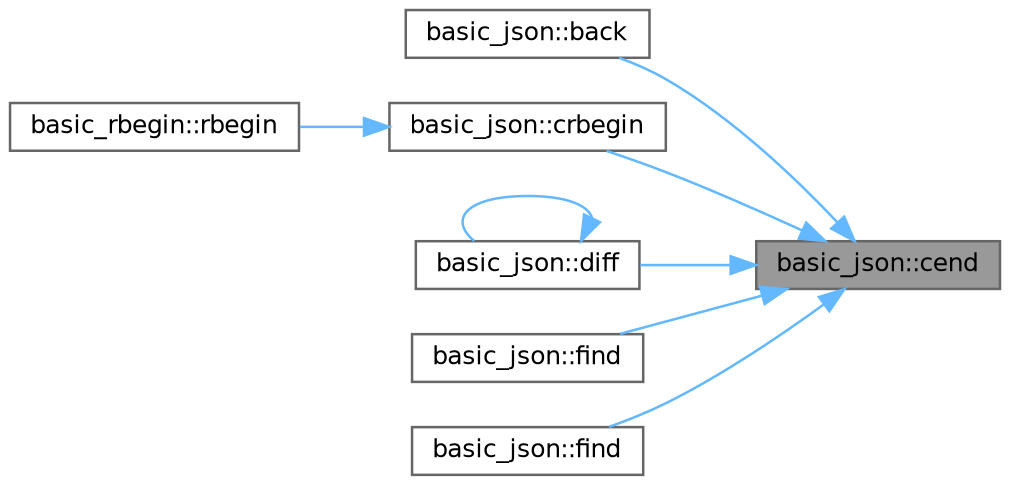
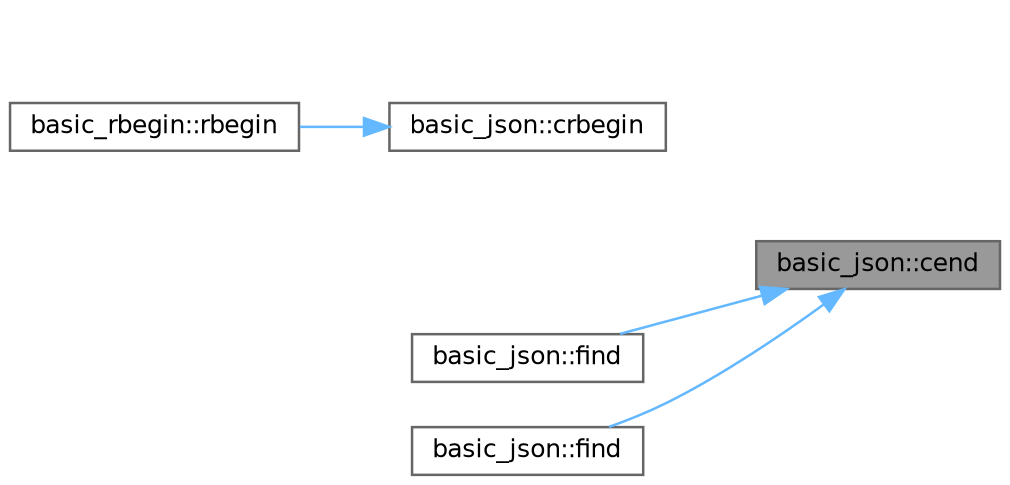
node "basic_json::back": removed
edge "basic_json::crbegin" -> "basic_json::cend": removed
node "basic_json::diff": removed
